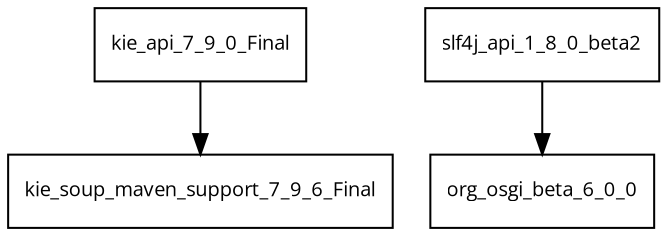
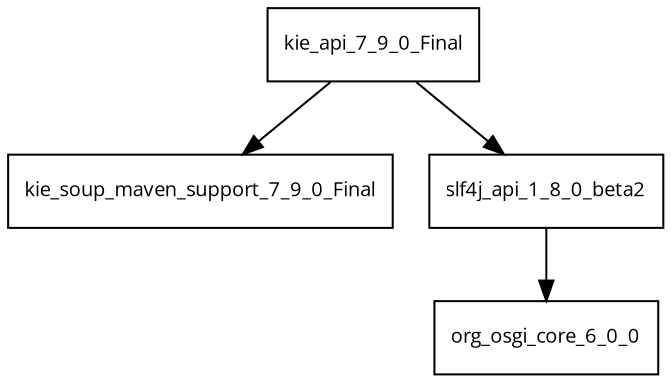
edge "kie_api_7_9_0_Final" -> "slf4j_api_1_8_0_beta2": added
node "kie_soup_maven_support_7_9_6_Final": label "kie_soup_maven_support_7_9_6_Final" -> "kie_soup_maven_support_7_9_0_Final"
node "org_osgi_beta_6_0_0": label "org_osgi_beta_6_0_0" -> "org_osgi_core_6_0_0"
